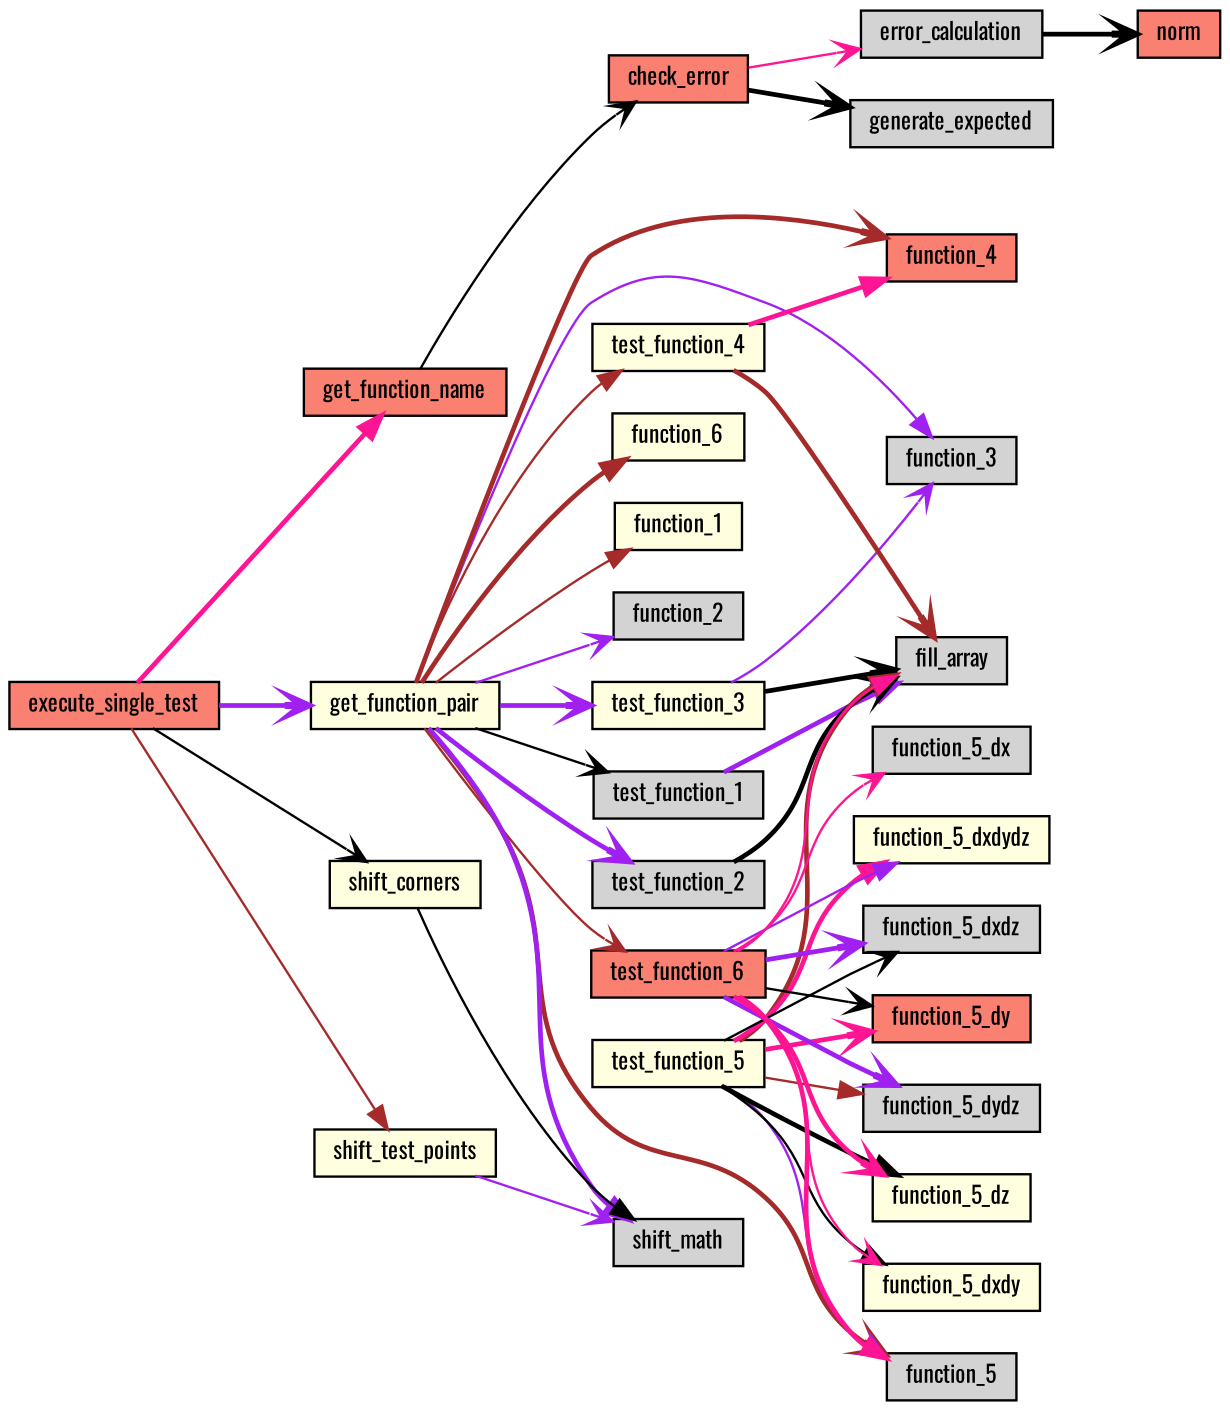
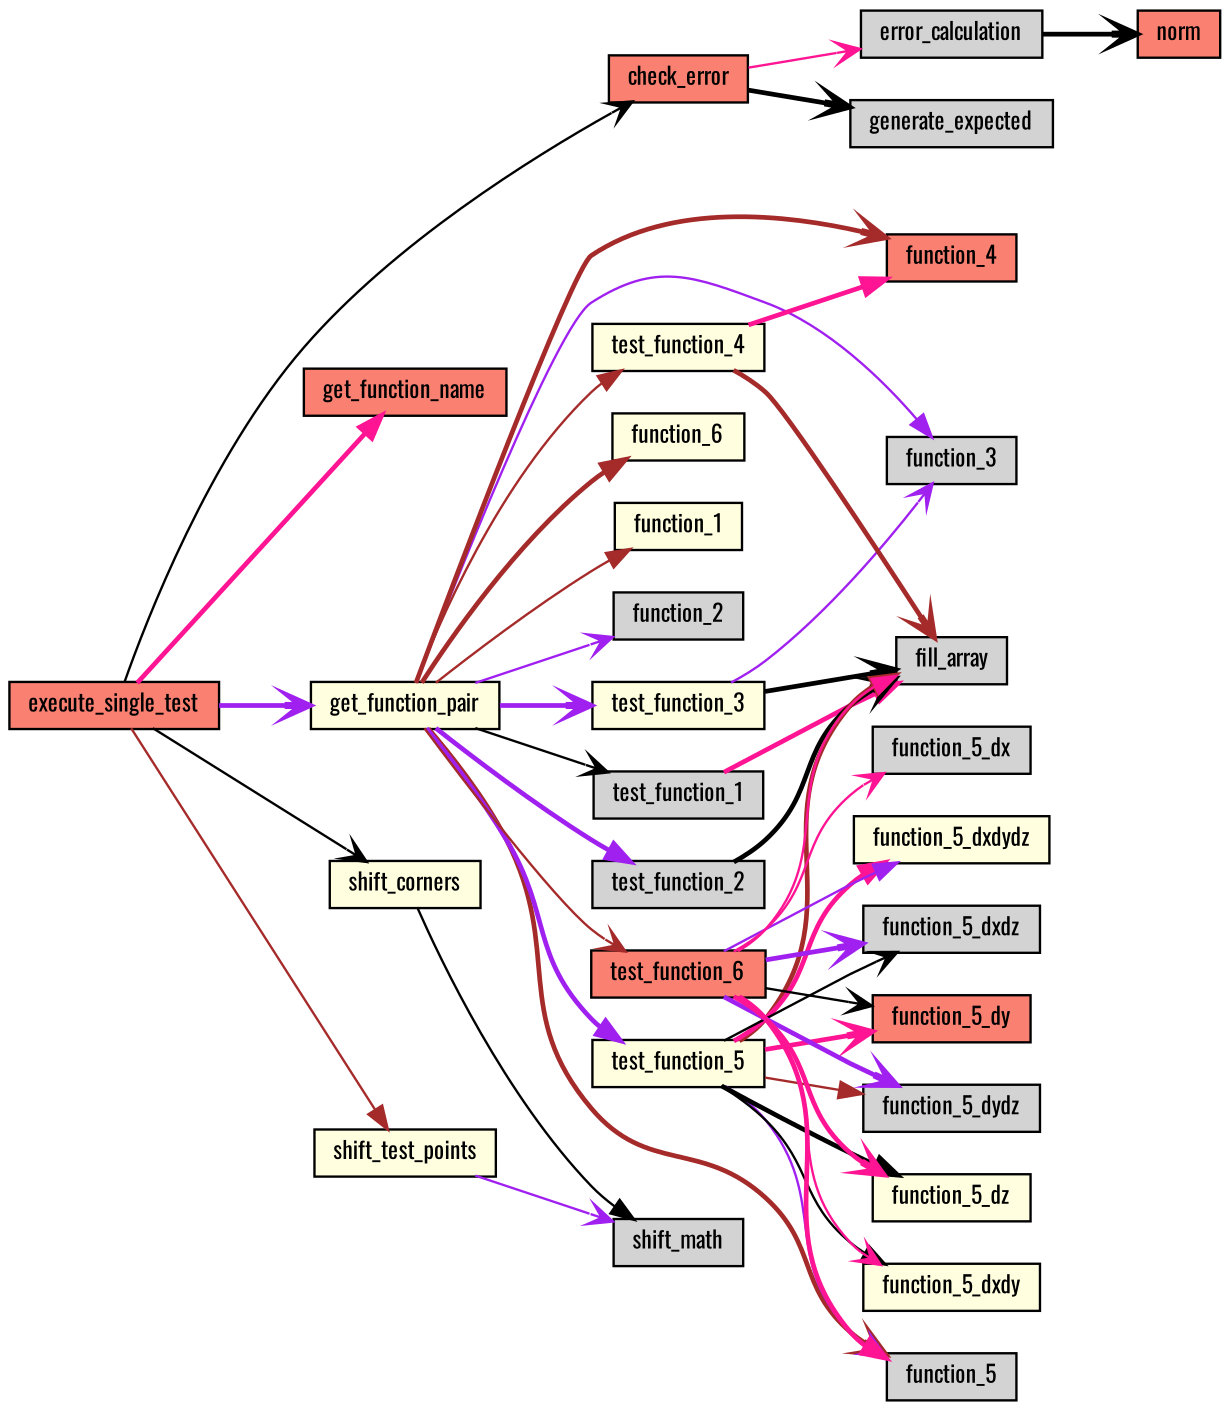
edge "get_function_name" -> "check_error": now "execute_single_test" -> "check_error"
edge "test_function_1" -> "fill_array": color purple -> deeppink
edge "get_function_pair" -> "test_function_2": arrowhead vee -> normal
edge "get_function_pair" -> "shift_math": now "get_function_pair" -> "test_function_5"
